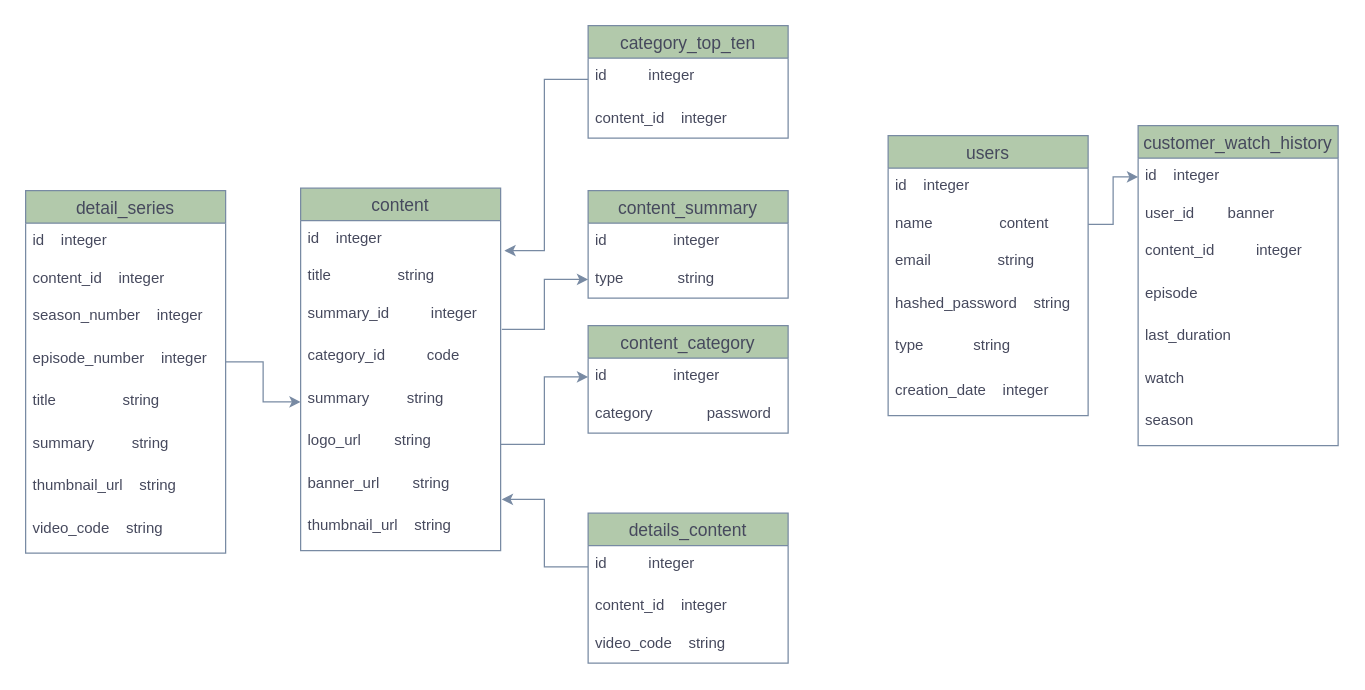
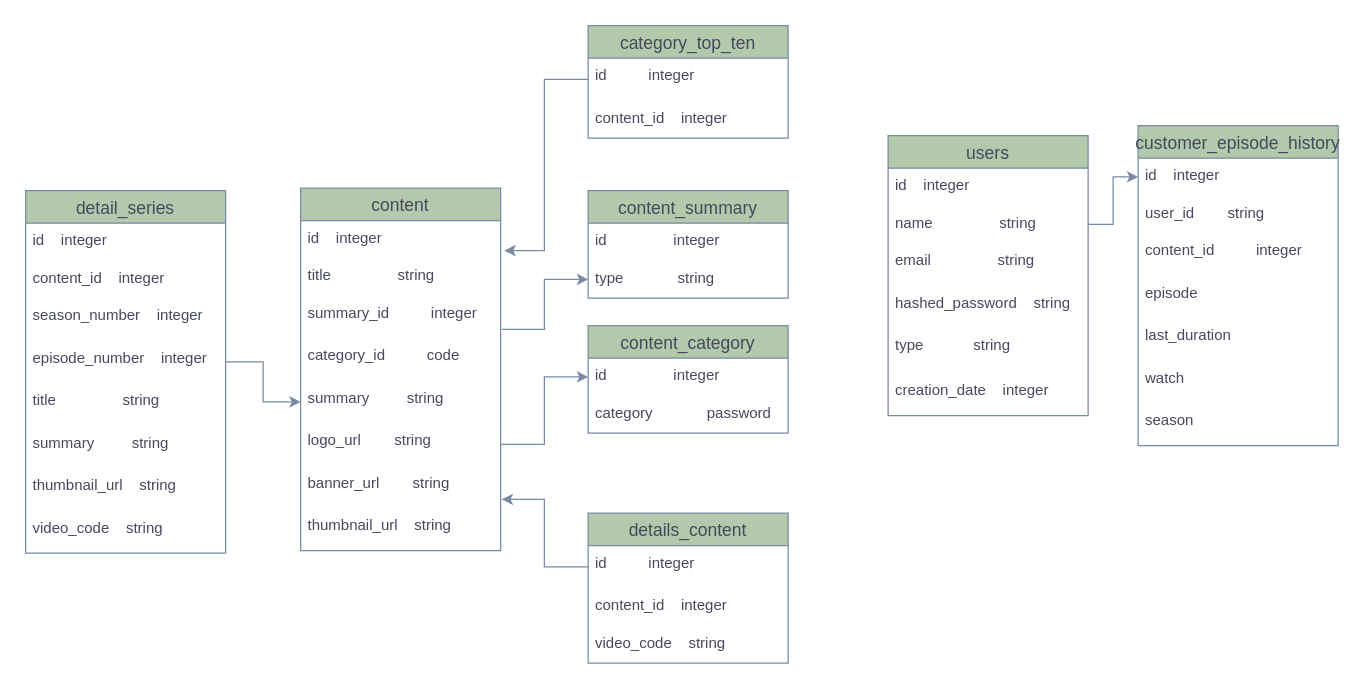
node "customer_watch_history": label "customer_watch_history" -> "customer_episode_history"
node "user_id banner": label "user_id banner" -> "user_id string"
node "name content": label "name content" -> "name string"
